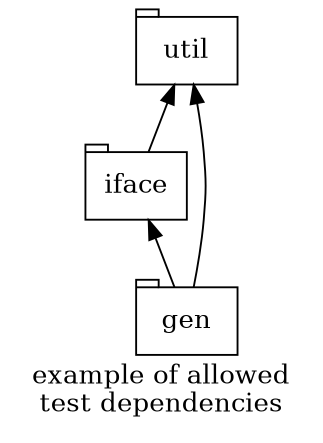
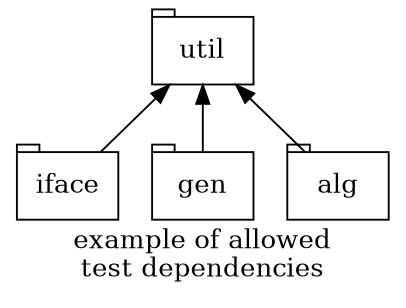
node "alg": added
edge "gen" -> "iface": removed
